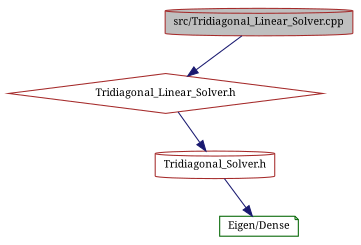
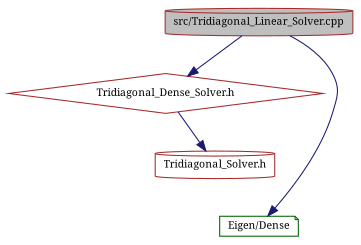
node "Tridiagonal_Linear_Solver.h": label "Tridiagonal_Linear_Solver.h" -> "Tridiagonal_Dense_Solver.h"
edge "Tridiagonal_Solver.h" -> "Eigen/Dense": now "src/Tridiagonal_Linear_Solver.cpp" -> "Eigen/Dense"
